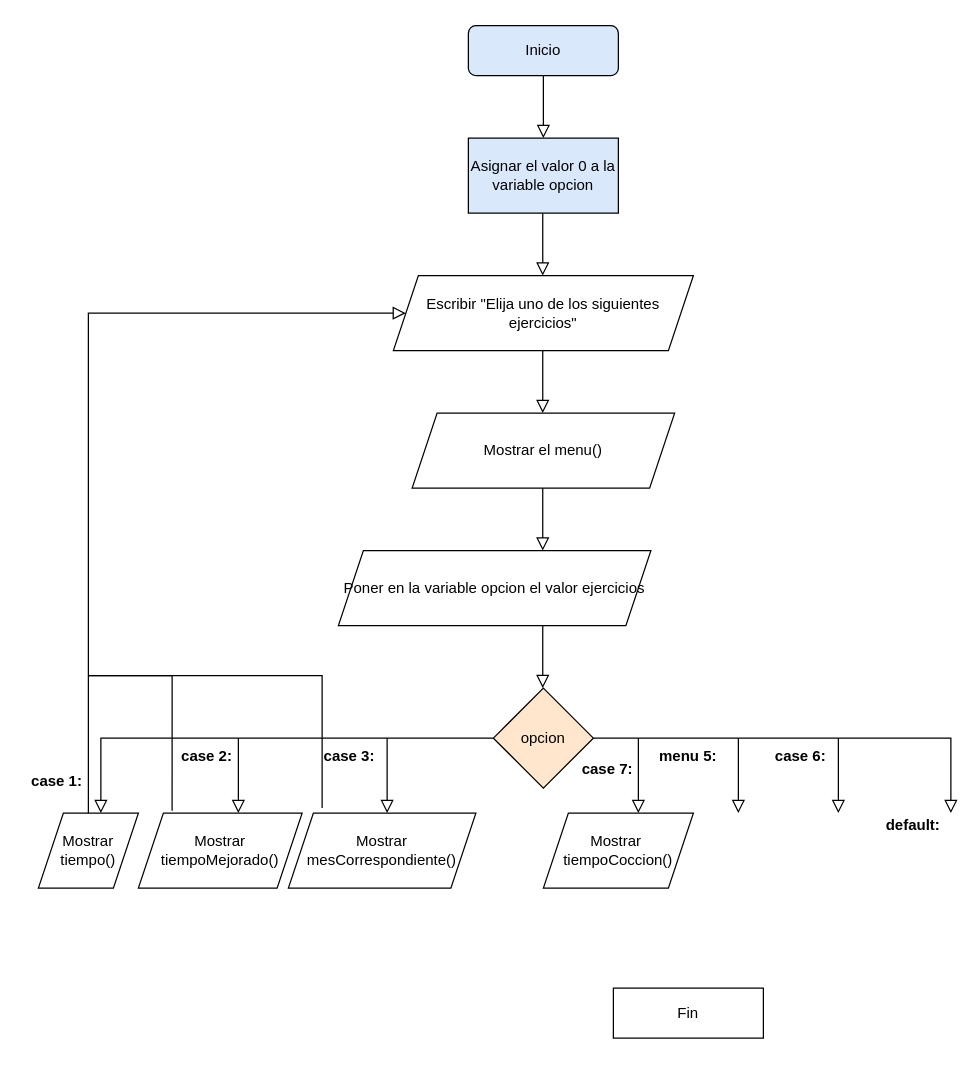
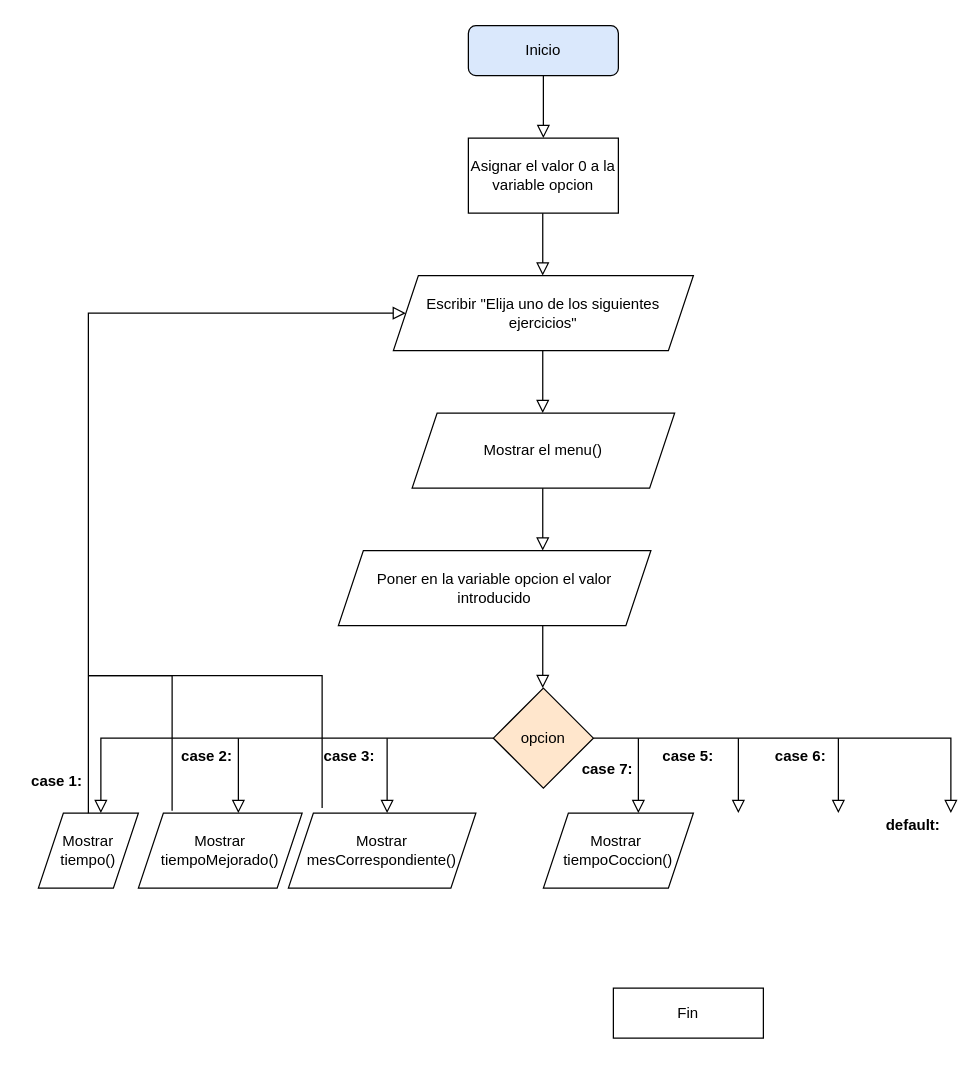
node "Asignar el valor 0 a la variable opcion": fillcolor #dae8fc -> #ffffff
node "Poner en la variable opcion el valor ejercicios": label "Poner en la variable opcion el valor ejercicios" -> "Poner en la variable opcion el valor introducido"
node "menu 5:": label "menu 5:" -> "case 5:"
